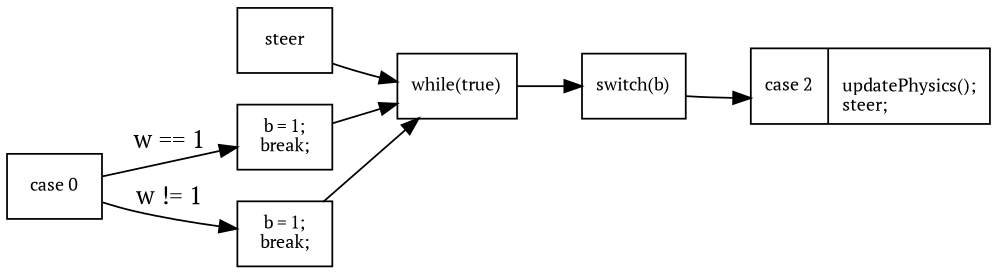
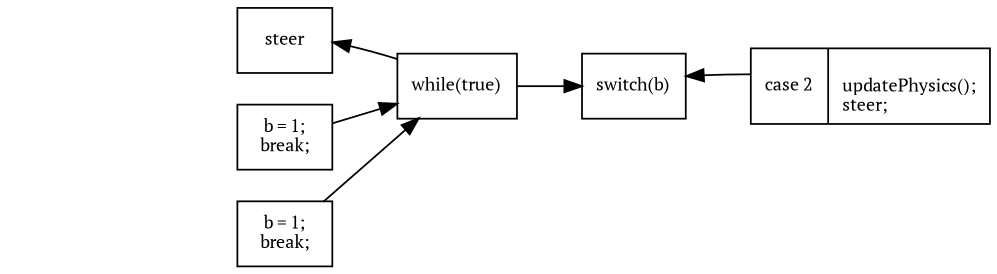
edge "steer" -> "while(true)": reversed
edge "switch(b)" -> "case 2": reversed
node "case 0": removed
